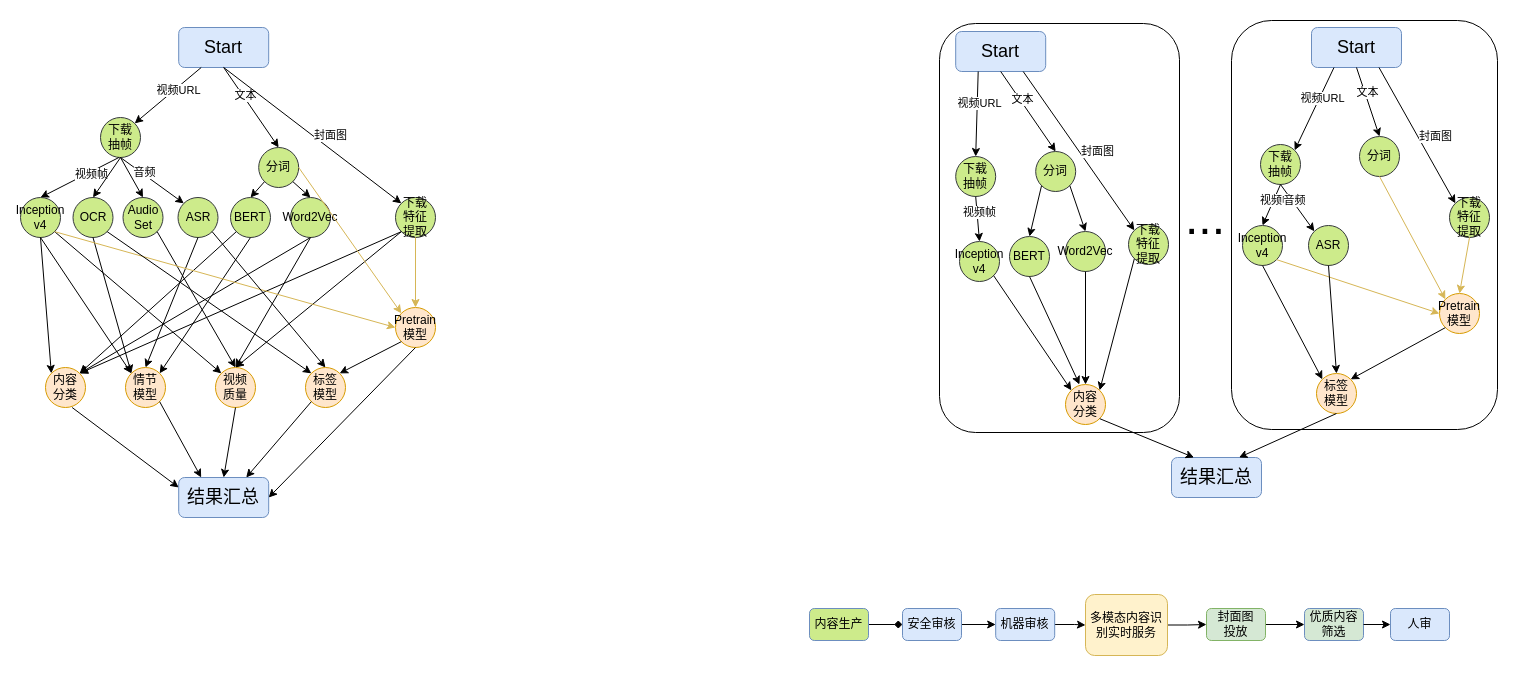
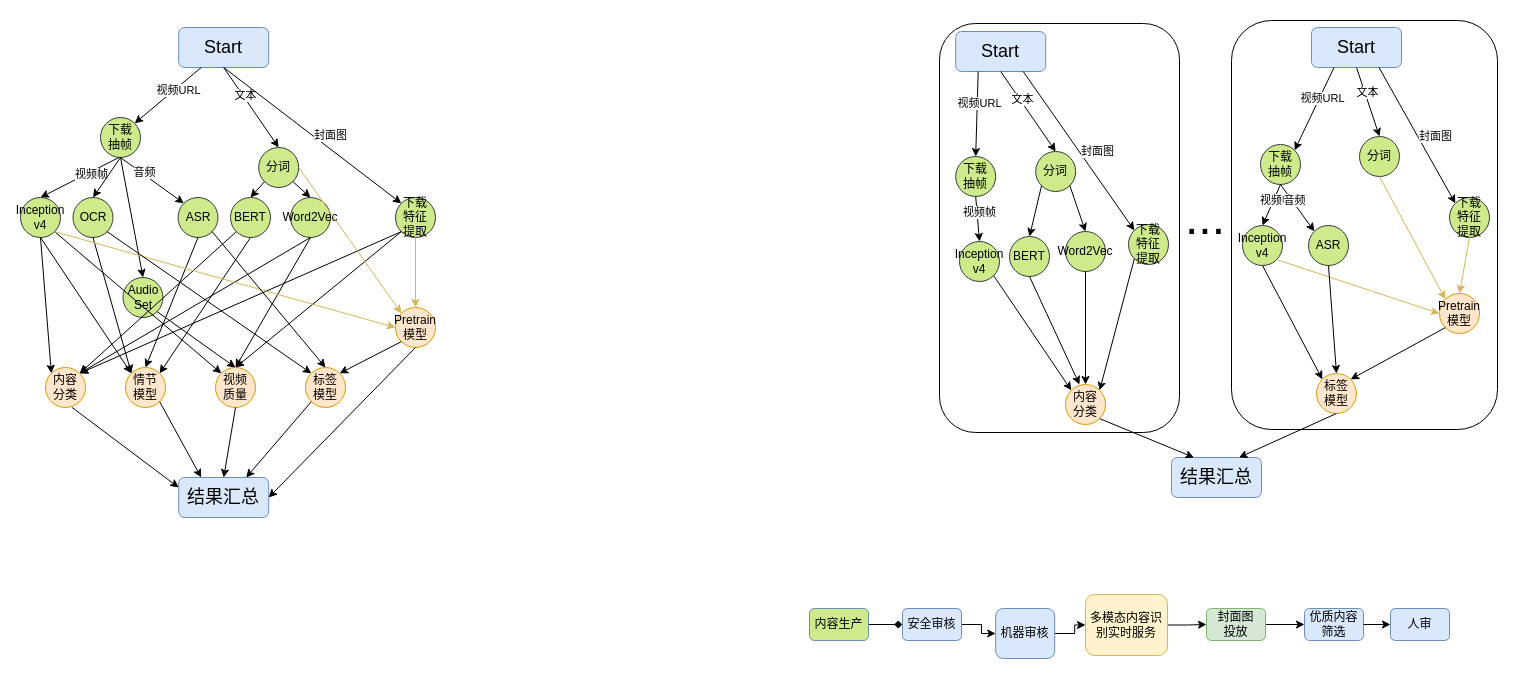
node "Audio Set": moved (143, 218) -> (143, 298)
node "机器审核": size 59x32 -> 59x50
node "优质内容筛选": fillcolor #d5e8d4 -> #dae8fc
